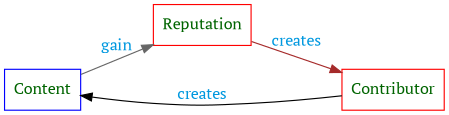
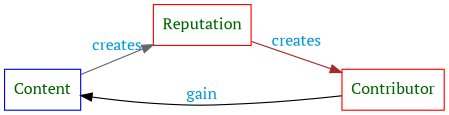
edge "Content" -> "Reputation": label "gain" -> "creates"
edge "Contributor" -> "Content": label "creates" -> "gain"
